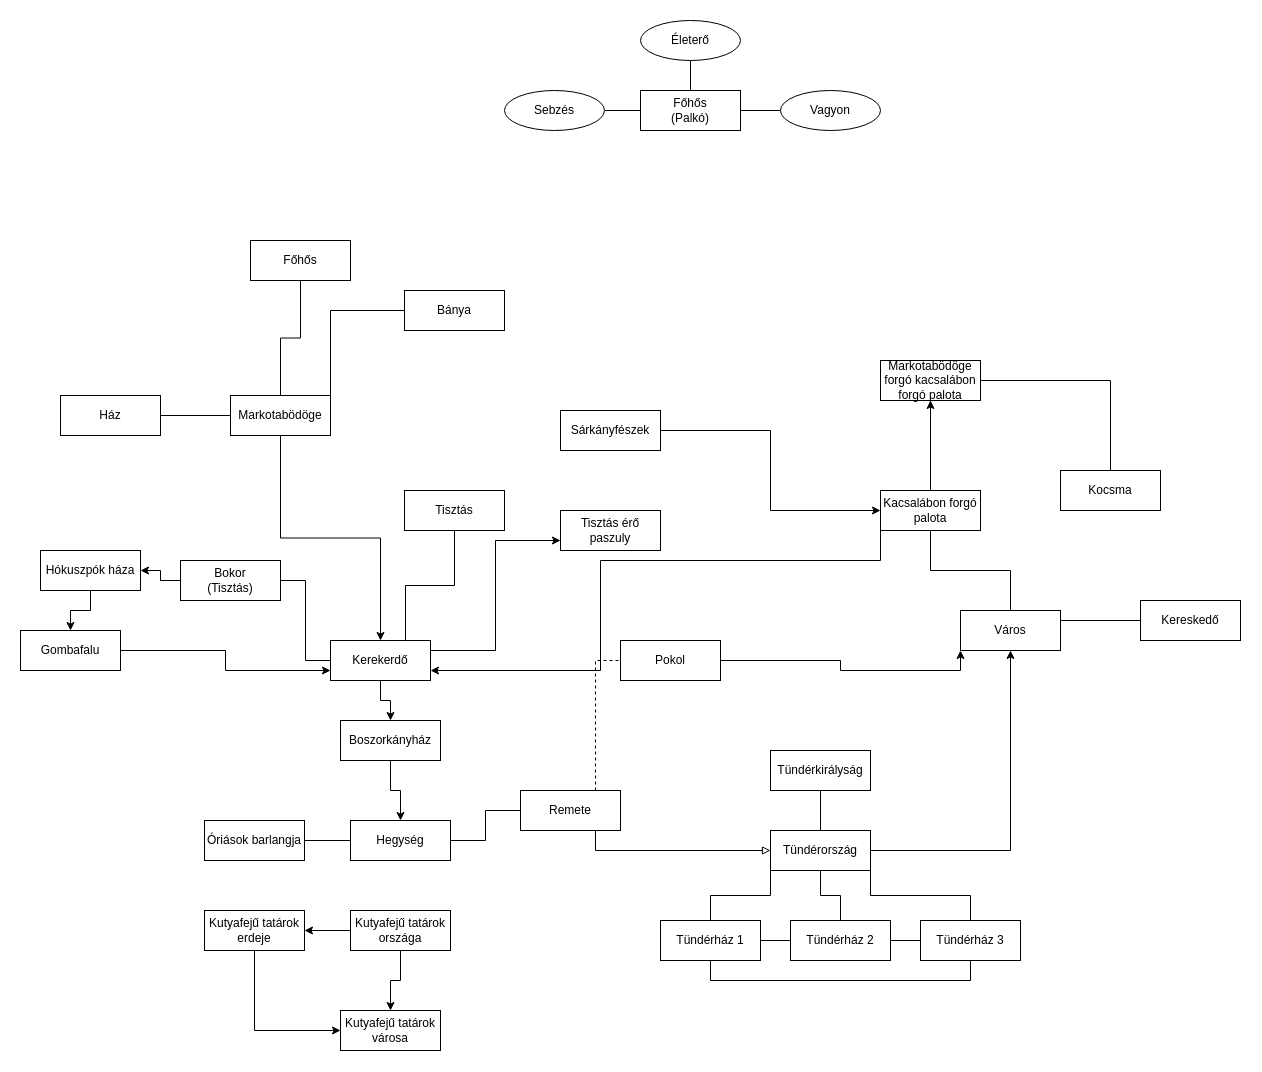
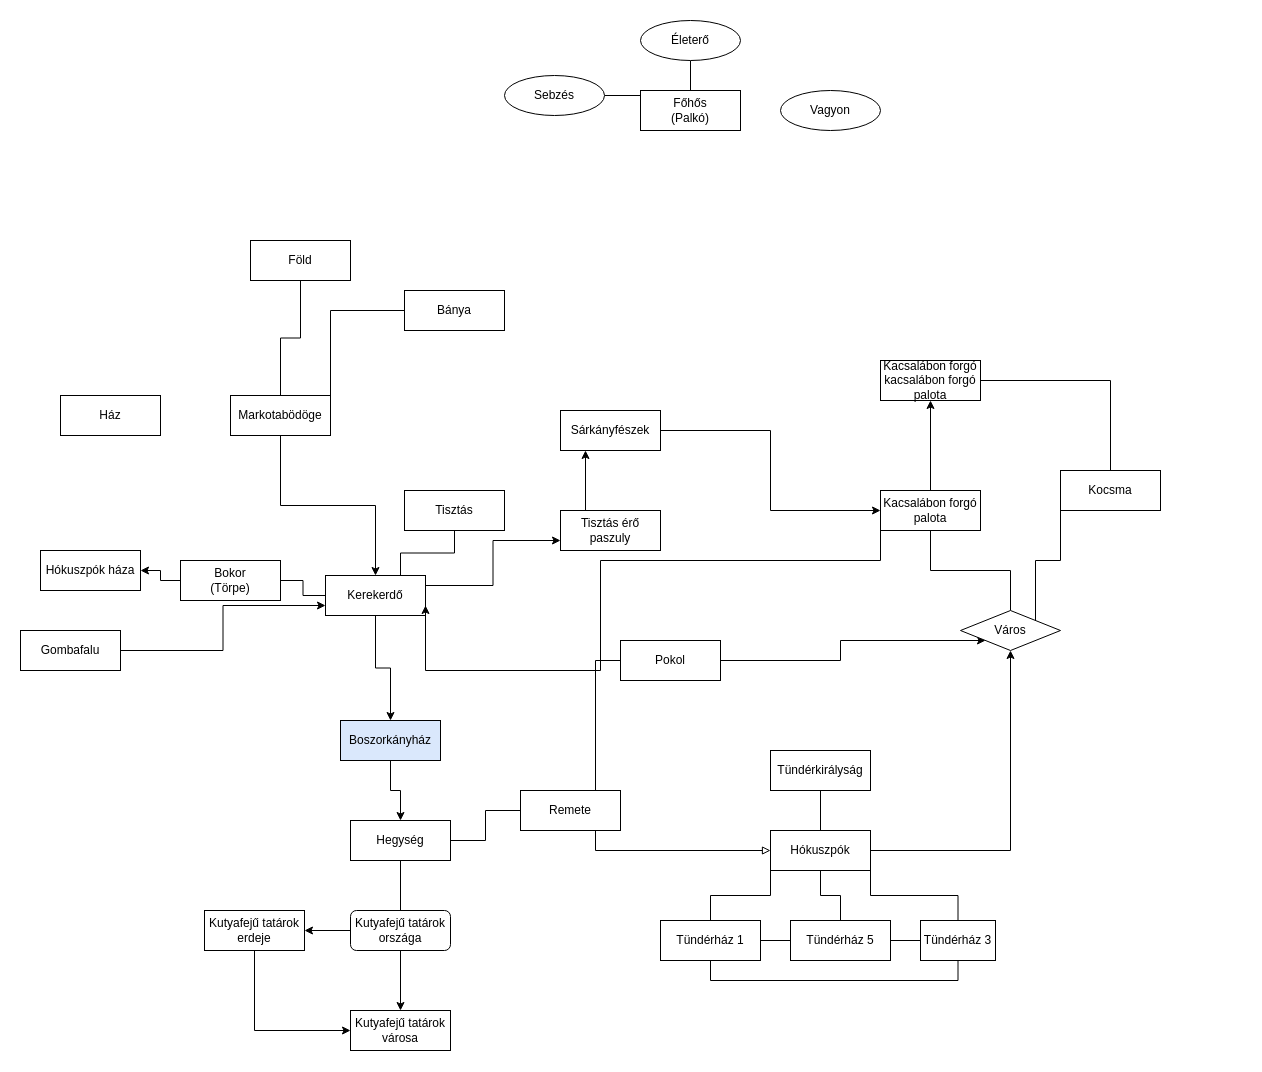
node "Sebzés": moved (555, 111) -> (555, 96)
edge "Főhős (Palkó)" -- "Vagyon": removed
node "Főhős": label "Főhős" -> "Föld"
node "Markotabödöge forgó kacsalábon forgó palota": label "Markotabödöge forgó kacsalábon forgó palota" -> "Kacsalábon forgó kacsalábon forgó palota"
edge "Ház" -- "Markotabödöge": removed
edge "Tisztás érő paszuly" -> "Sárkányfészek": added
edge "Kocsma" -- "Város": added
node "Bokor (Tisztás)": label "Bokor (Tisztás)" -> "Bokor (Törpe)"
edge "Hókuszpók háza" -> "Gombafalu": removed
edge "Kereskedő" -- "Város": removed
node "Kereskedő": removed
node "Város": shape rectangle -> diamond
node "Kerekerdő": moved (381, 661) -> (376, 596)
edge "Pokol" -- "Remete": style dashed -> solid
node "Boszorkányház": fillcolor #ffffff -> #dae8fc
node "Óriások barlangja": removed
edge "Óriások barlangja" -- "Hegység": removed
node "Tündérország": label "Tündérország" -> "Hókuszpók"
edge "Hegység" -- "Kutyafejű tatárok országa": added
node "Kutyafejű tatárok országa": shape rectangle -> rounded rectangle
node "Tündérház 2": label "Tündérház 2" -> "Tündérház 5"
node "Tündérház 3": size 100x40 -> 75x40
node "Kutyafejű tatárok városa": moved (391, 1031) -> (401, 1031)
